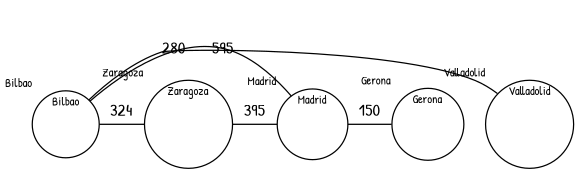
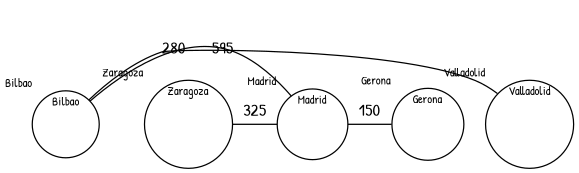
edge "Zaragoza Zaragoza" -- "Madrid Madrid": label "395" -> "325"
edge "Bilbao Bilbao" -- "Zaragoza Zaragoza": removed, label "324"
